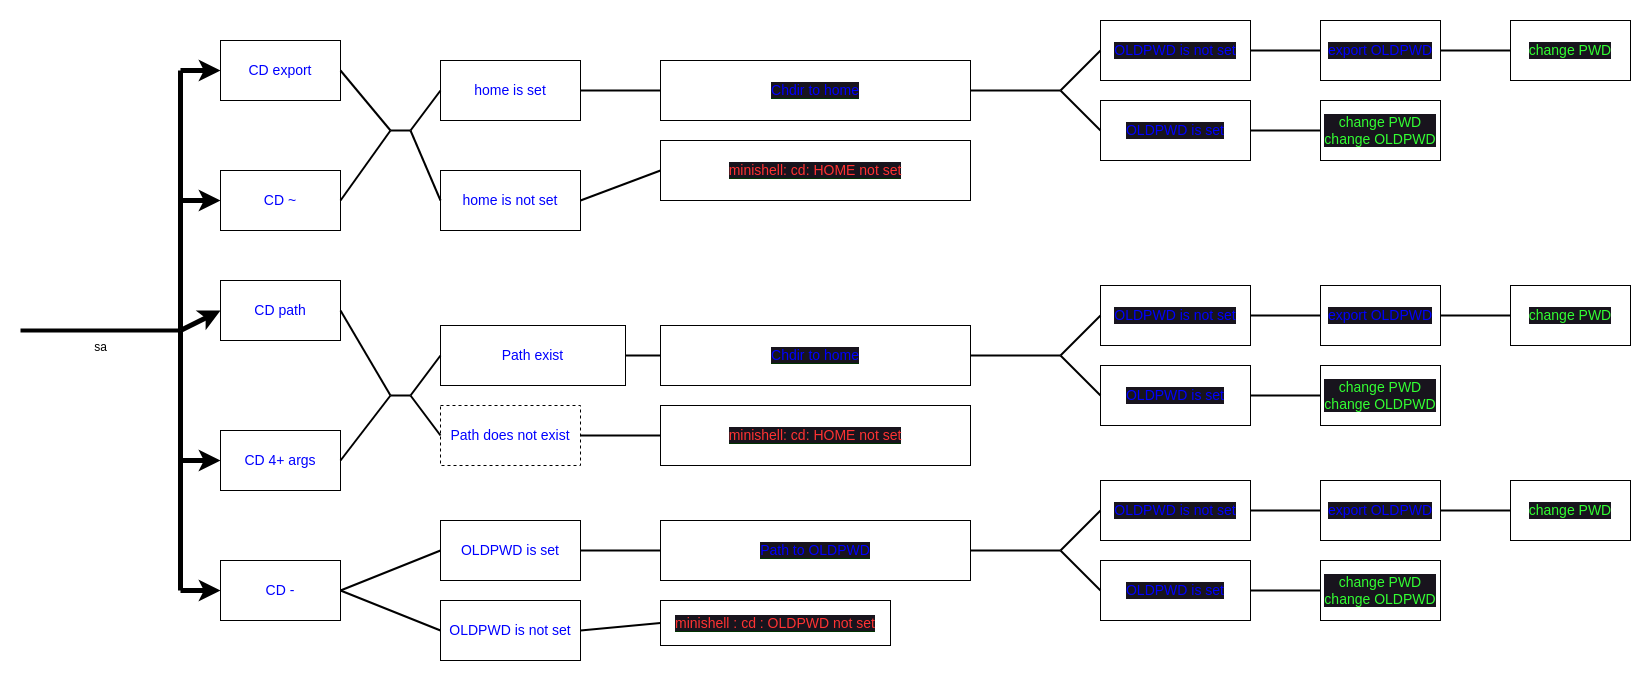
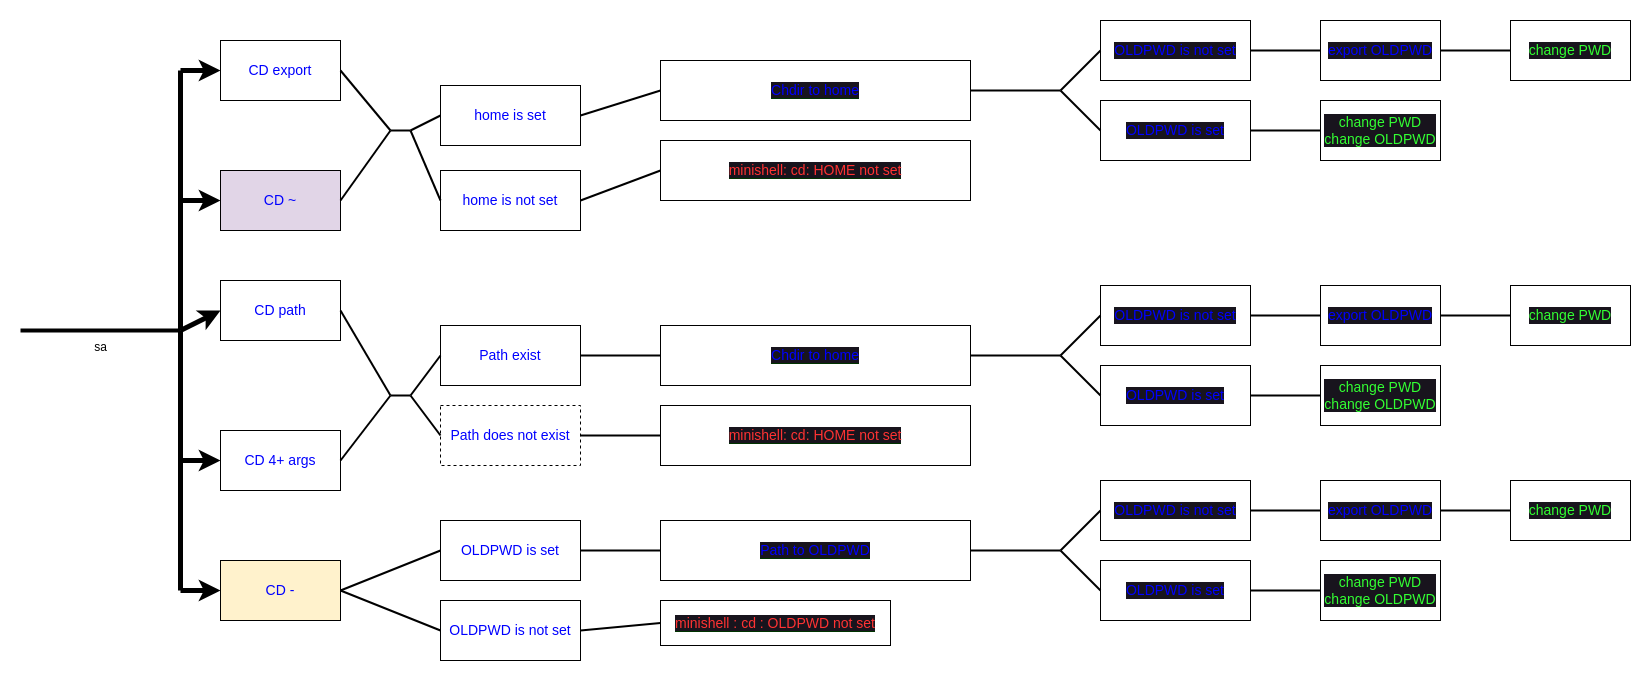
node "home is set": moved (511, 91) -> (511, 116)
node "CD ~": fillcolor #ffffff -> #e1d5e7
node "Path exist": size 185x60 -> 140x60
node "CD -": fillcolor #ffffff -> #fff2cc
